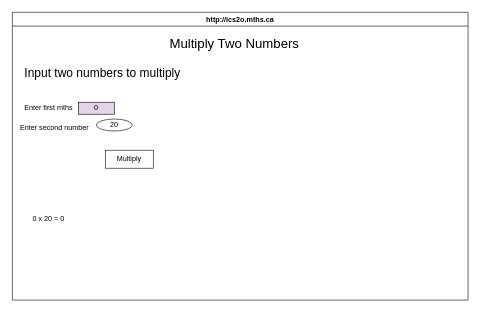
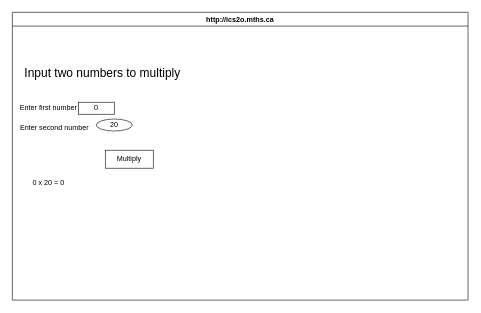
node "Multiply Two Numbers": removed
node "Enter first mths": label "Enter first mths" -> "Enter first number"
node "0": fillcolor #e1d5e7 -> #ffffff
node "0 x 20 = 0": moved (48, 219) -> (48, 183)
